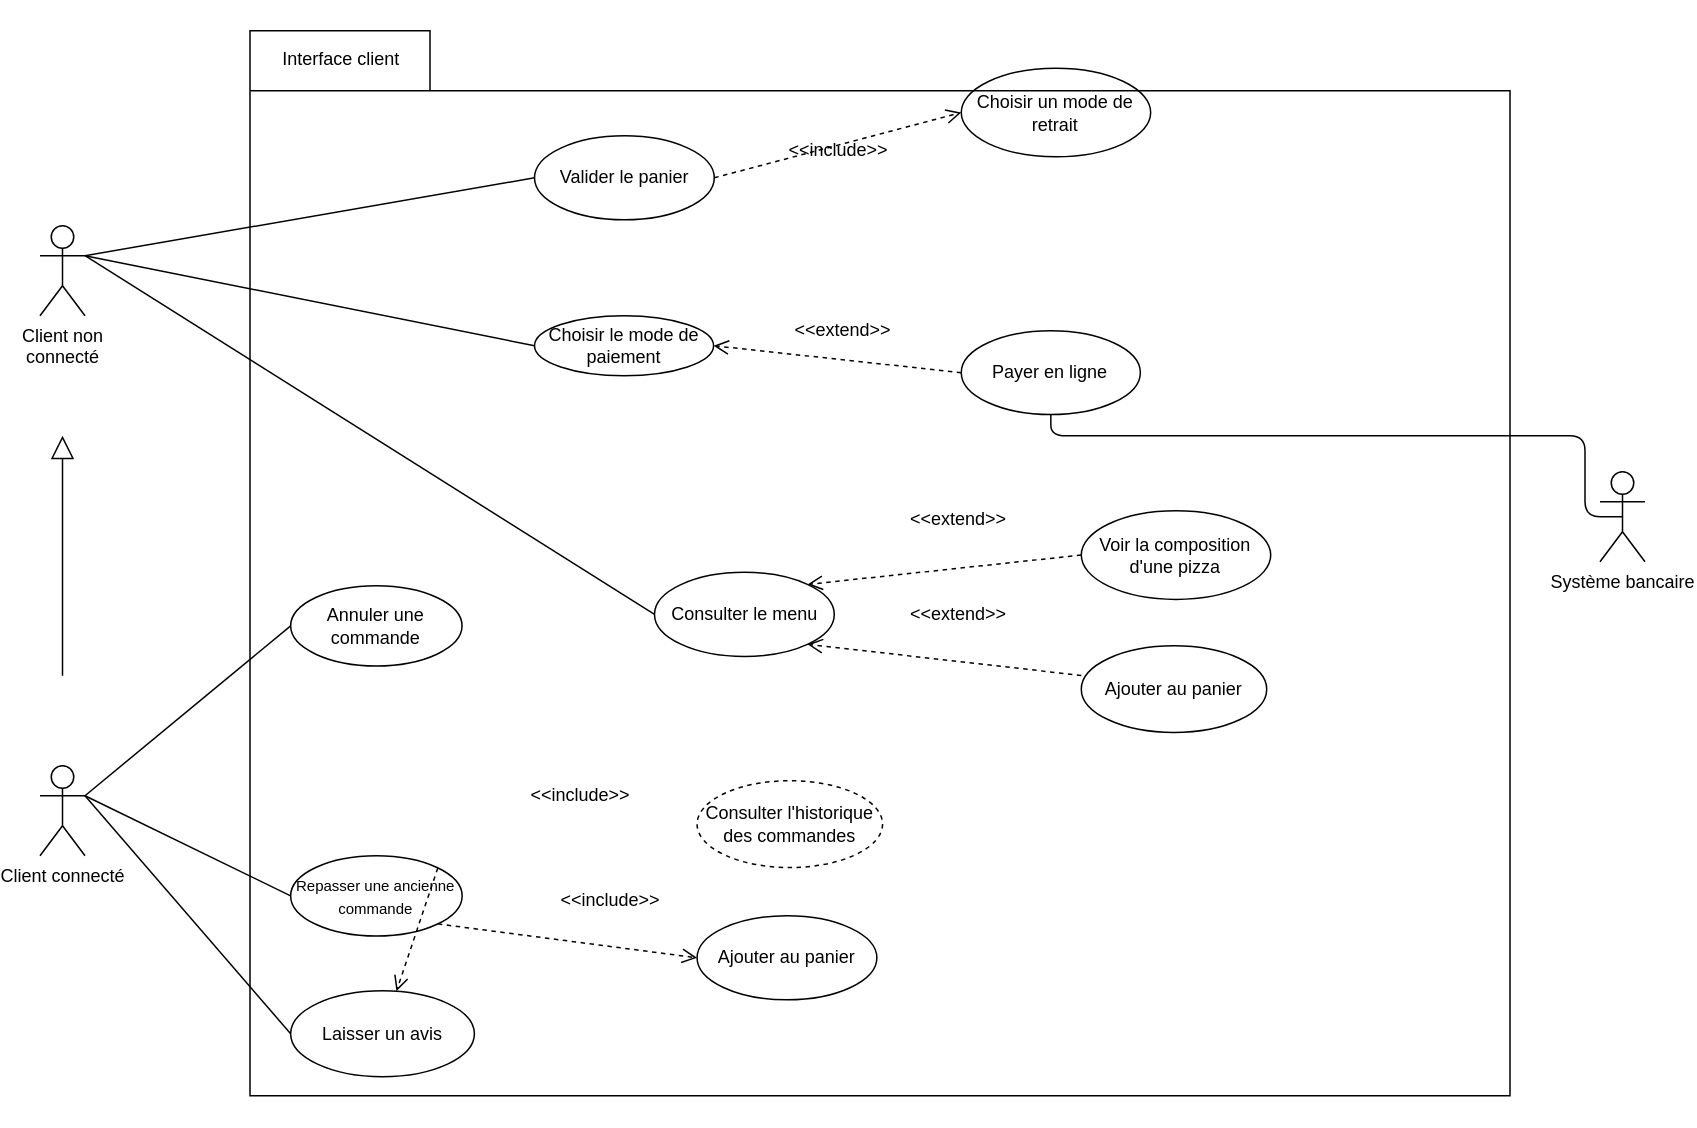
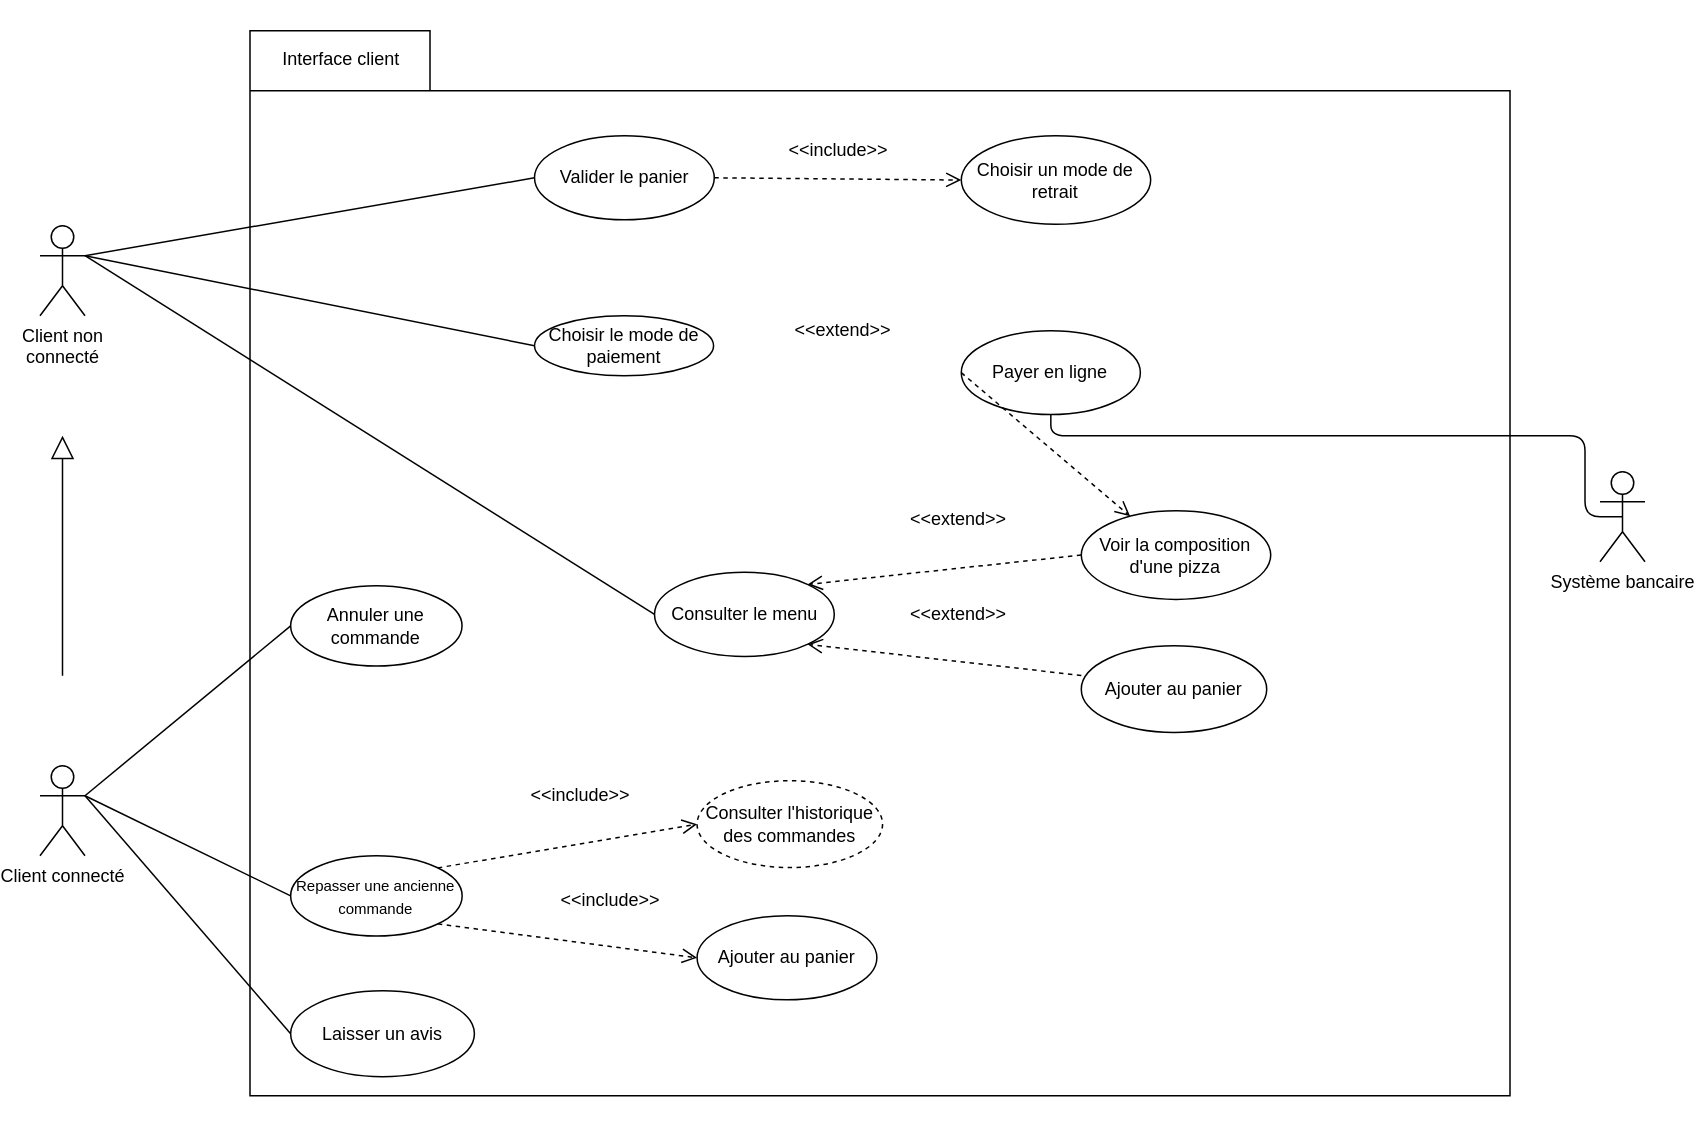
node "Choisir un mode de retrait": moved (1056, 113) -> (1056, 180)
edge "Payer en ligne" -> "Choisir le mode de paiement": now "Payer en ligne" -> "Voir la composition d'une pizza"
edge "Repasser une ancienne commande" -> "Laisser un avis": now "Repasser une ancienne commande" -> "Consulter l'historique des commandes"
